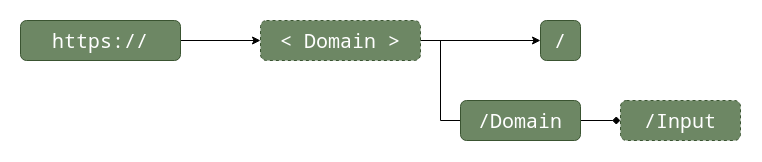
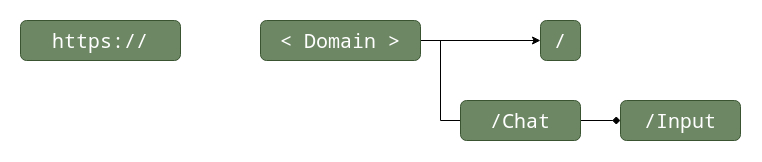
edge "https://" -> "< Domain >": removed
node "< Domain >": style dashed -> solid
node "/Domain": label "/Domain" -> "/Chat"
node "/Input": style dashed -> solid
